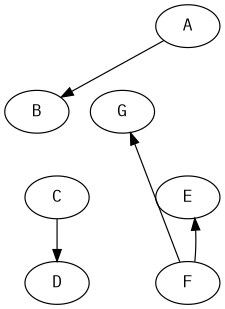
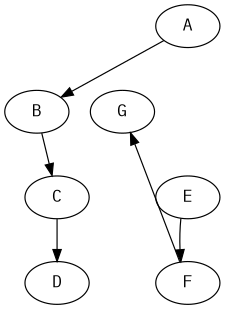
edge "B" -> "C": added
edge "F" -> "E": reversed
